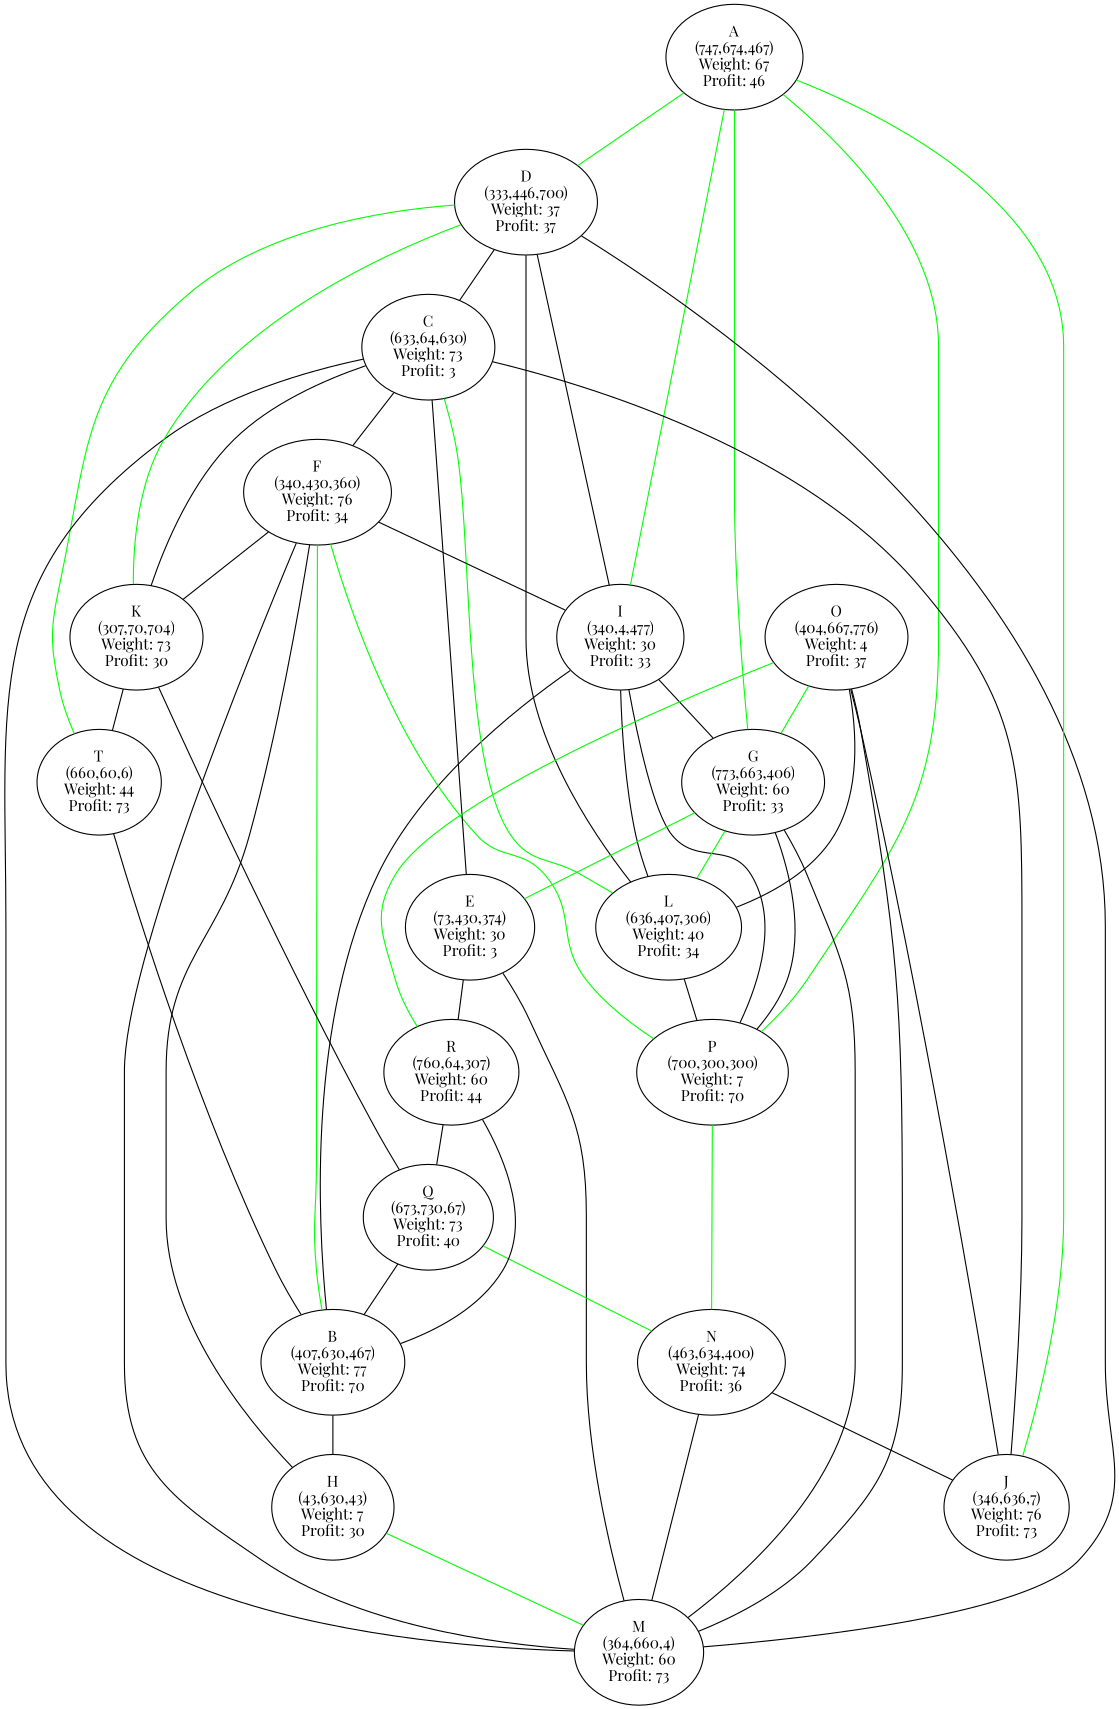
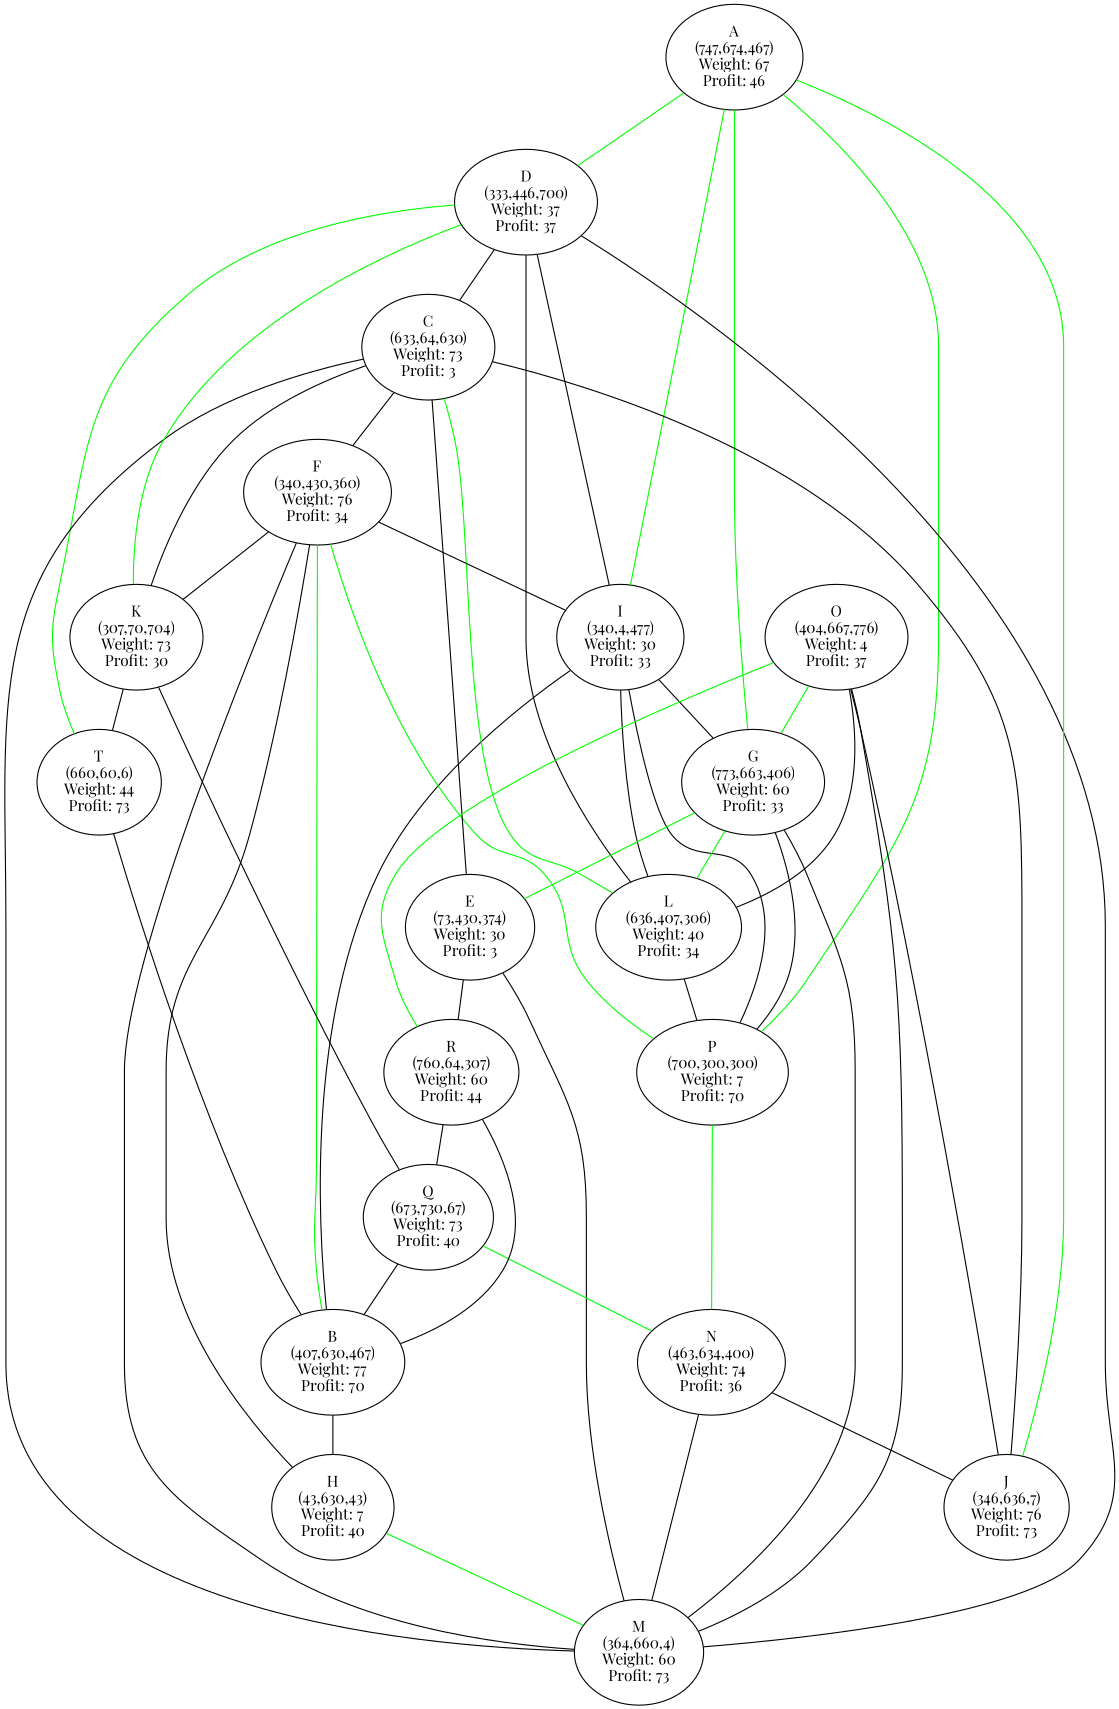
node "H (43,630,43) Weight: 7 Profit: 30": label "H (43,630,43) Weight: 7 Profit: 30" -> "H (43,630,43) Weight: 7 Profit: 40"
